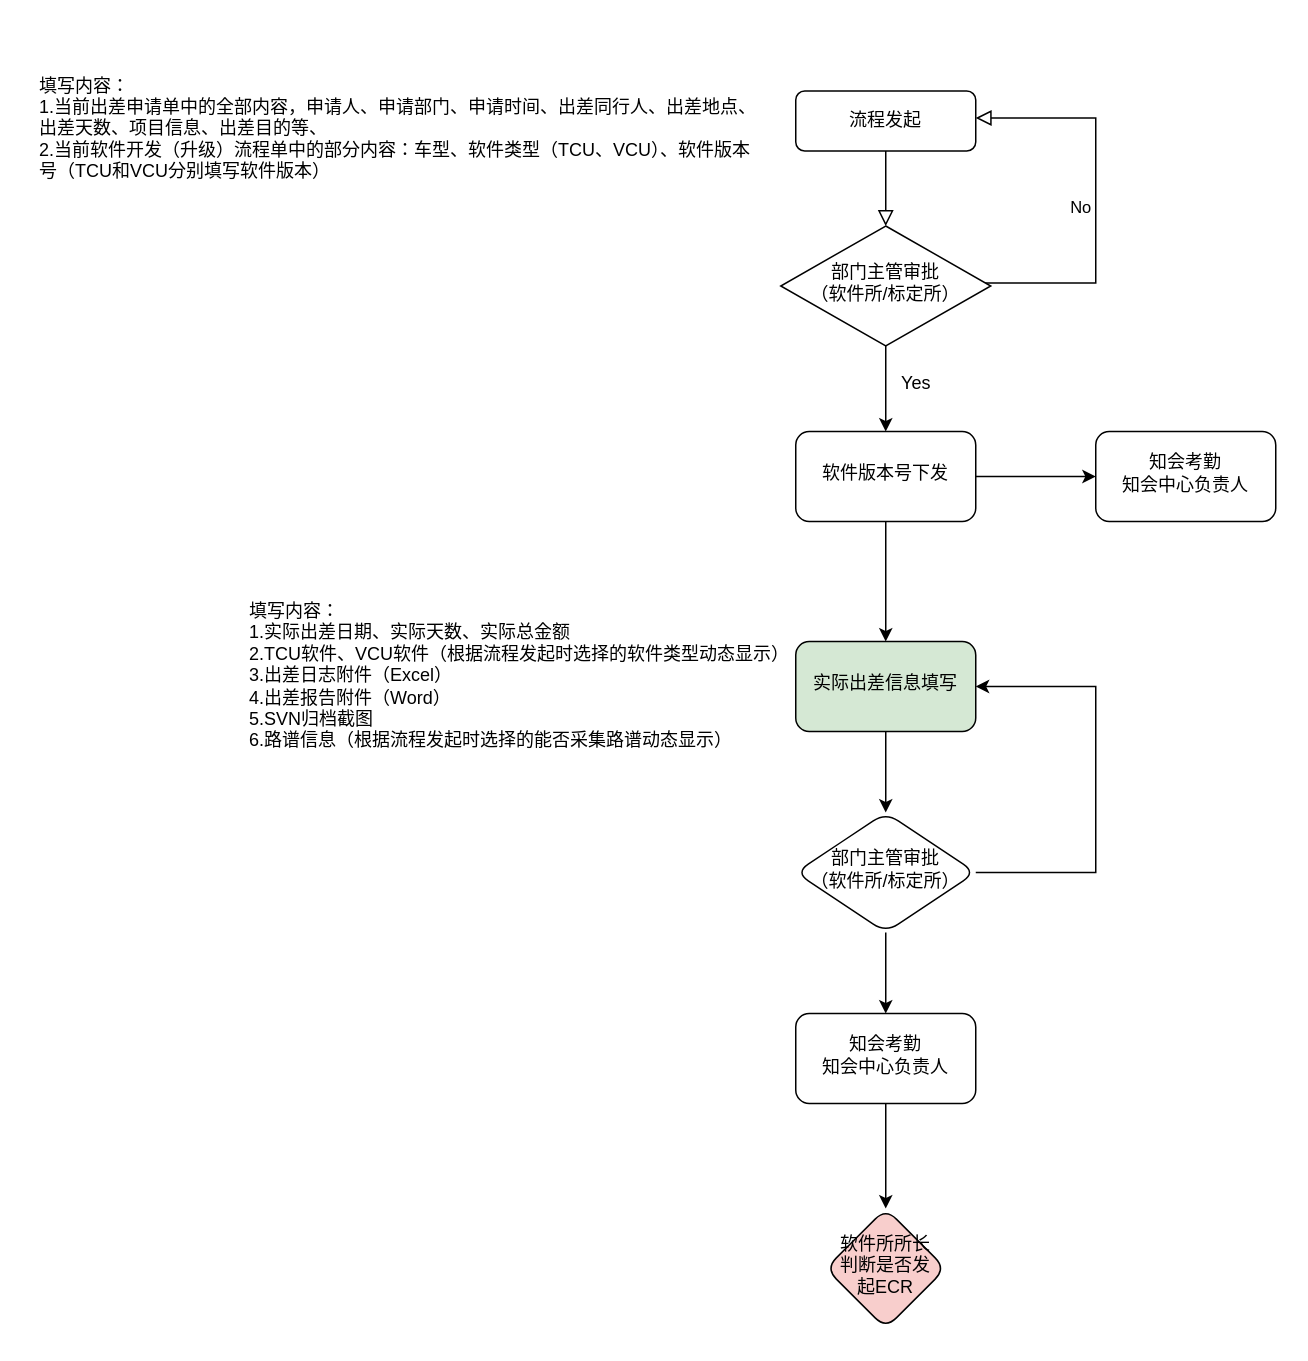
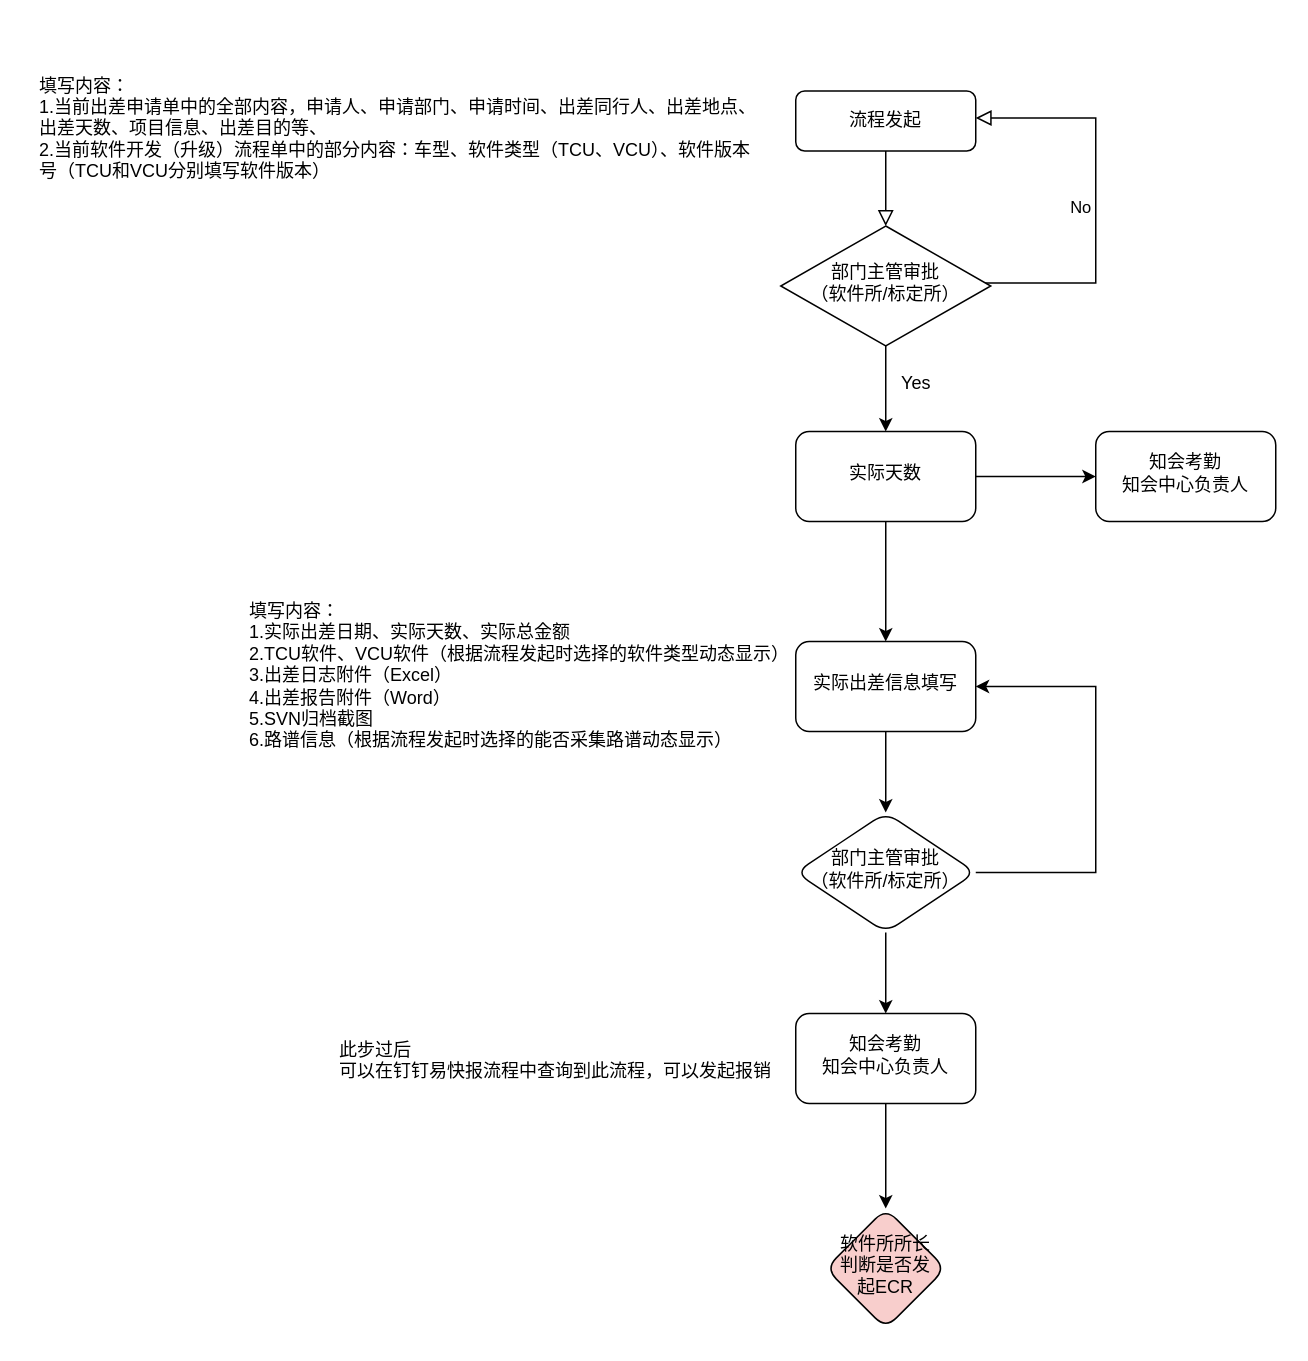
node "软件版本号下发": label "软件版本号下发" -> "实际天数"
node "实际出差信息填写": fillcolor #d5e8d4 -> #ffffff
node "此步过后 可以在钉钉易快报流程中查询到此流程，可以发起报销": added
